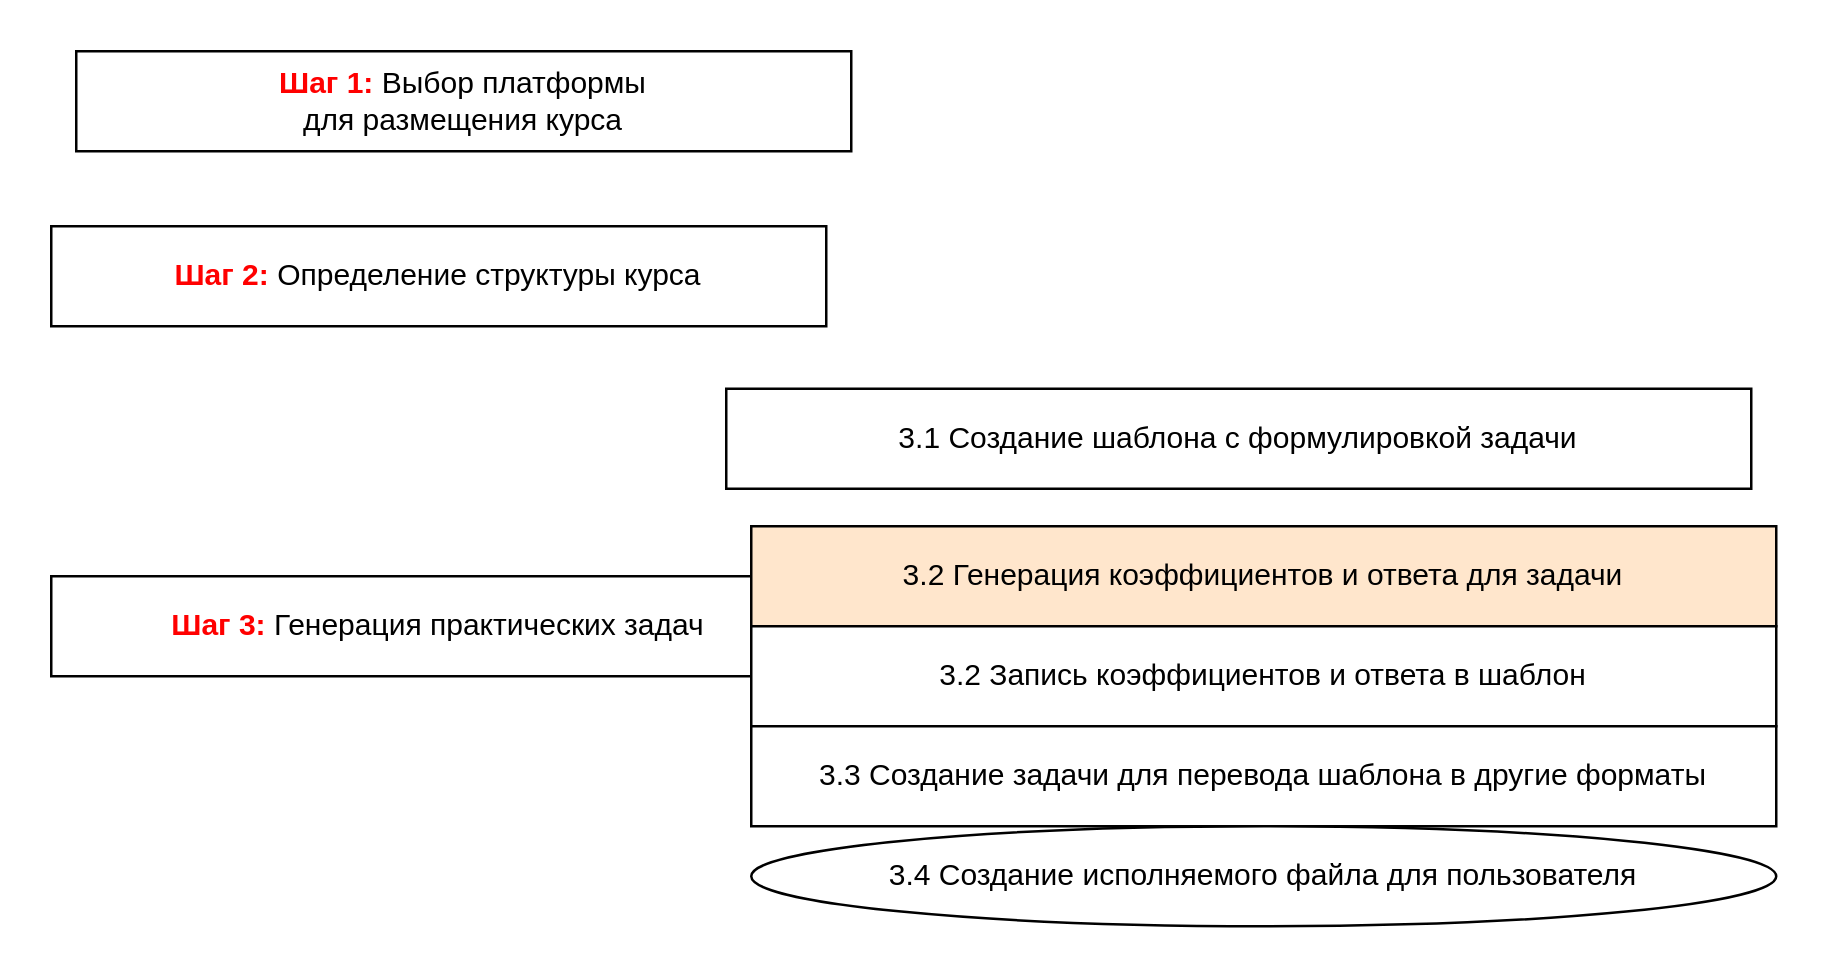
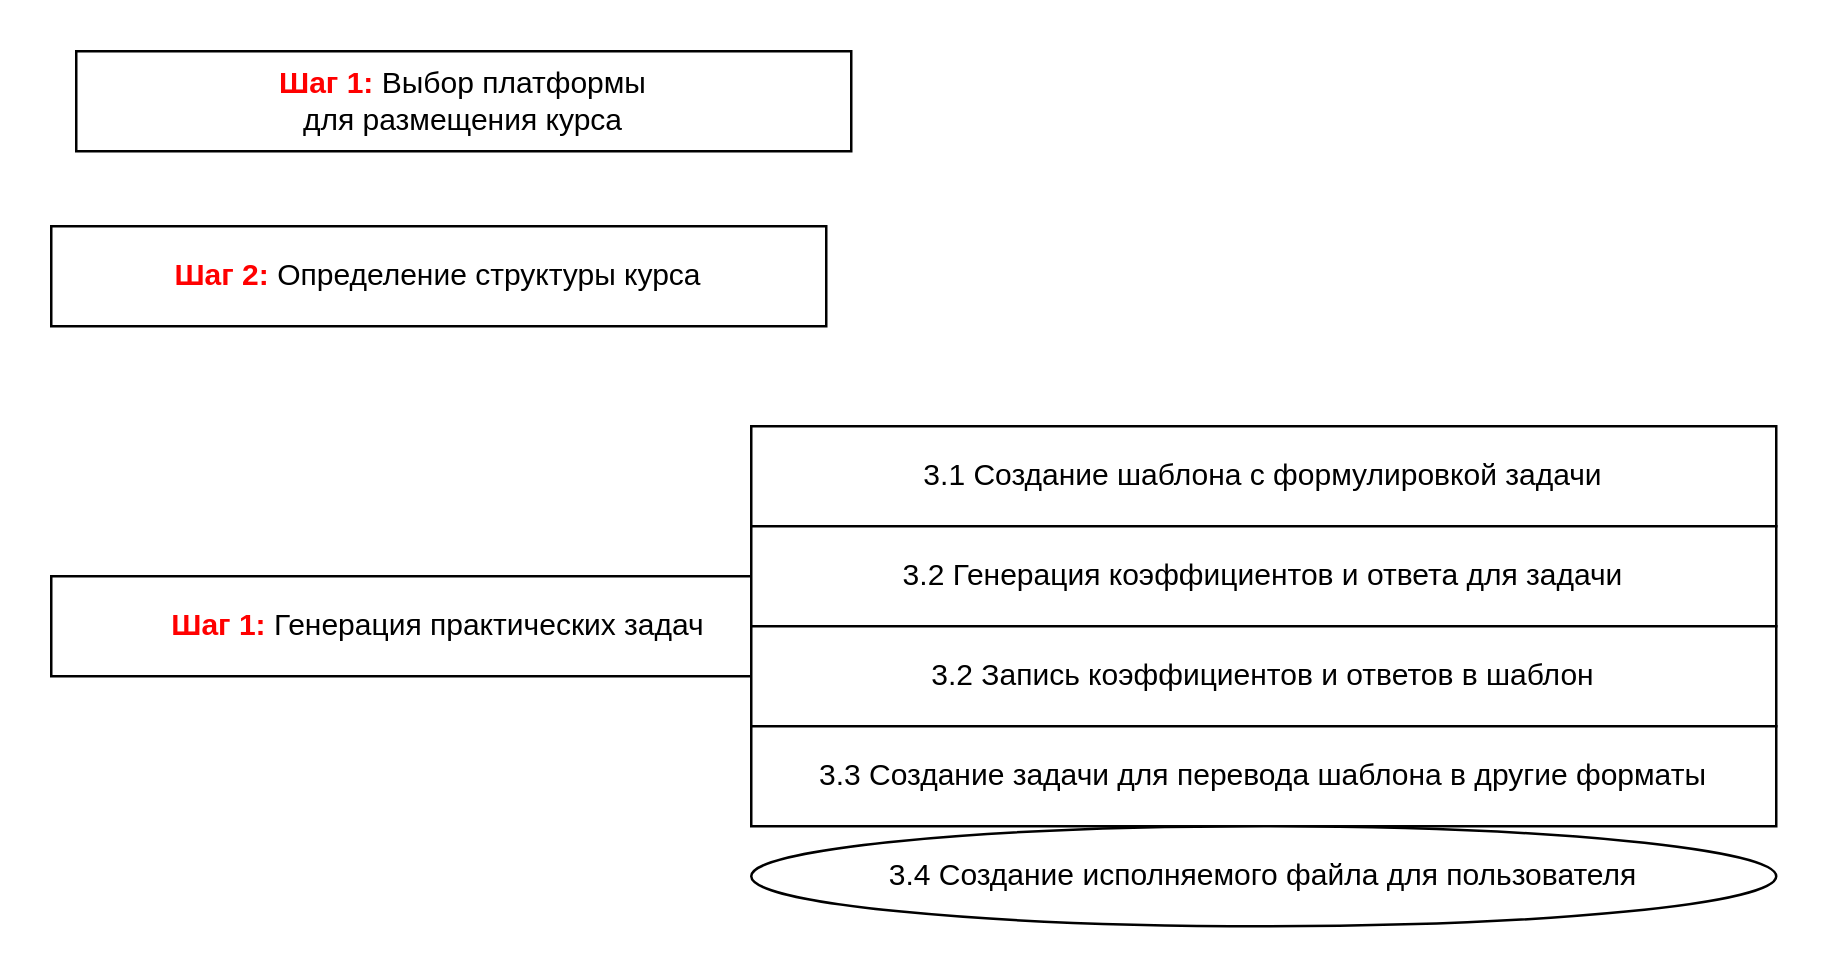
node "3.1 Создание шаблона с формулировкой задачи": moved (1239, 439) -> (1264, 476)
node "3.2 Генерация коэффициентов и ответа для задачи": fillcolor #ffe6cc -> #ffffff
node "Шаг 3: Генерация практических задач": label "Шаг 3: Генерация практических задач" -> "Шаг 1: Генерация практических задач"
node "3.2 Запись коэффициентов и ответа в шаблон": label "3.2 Запись коэффициентов и ответа в шаблон" -> "3.2 Запись коэффициентов и ответов в шаблон"
